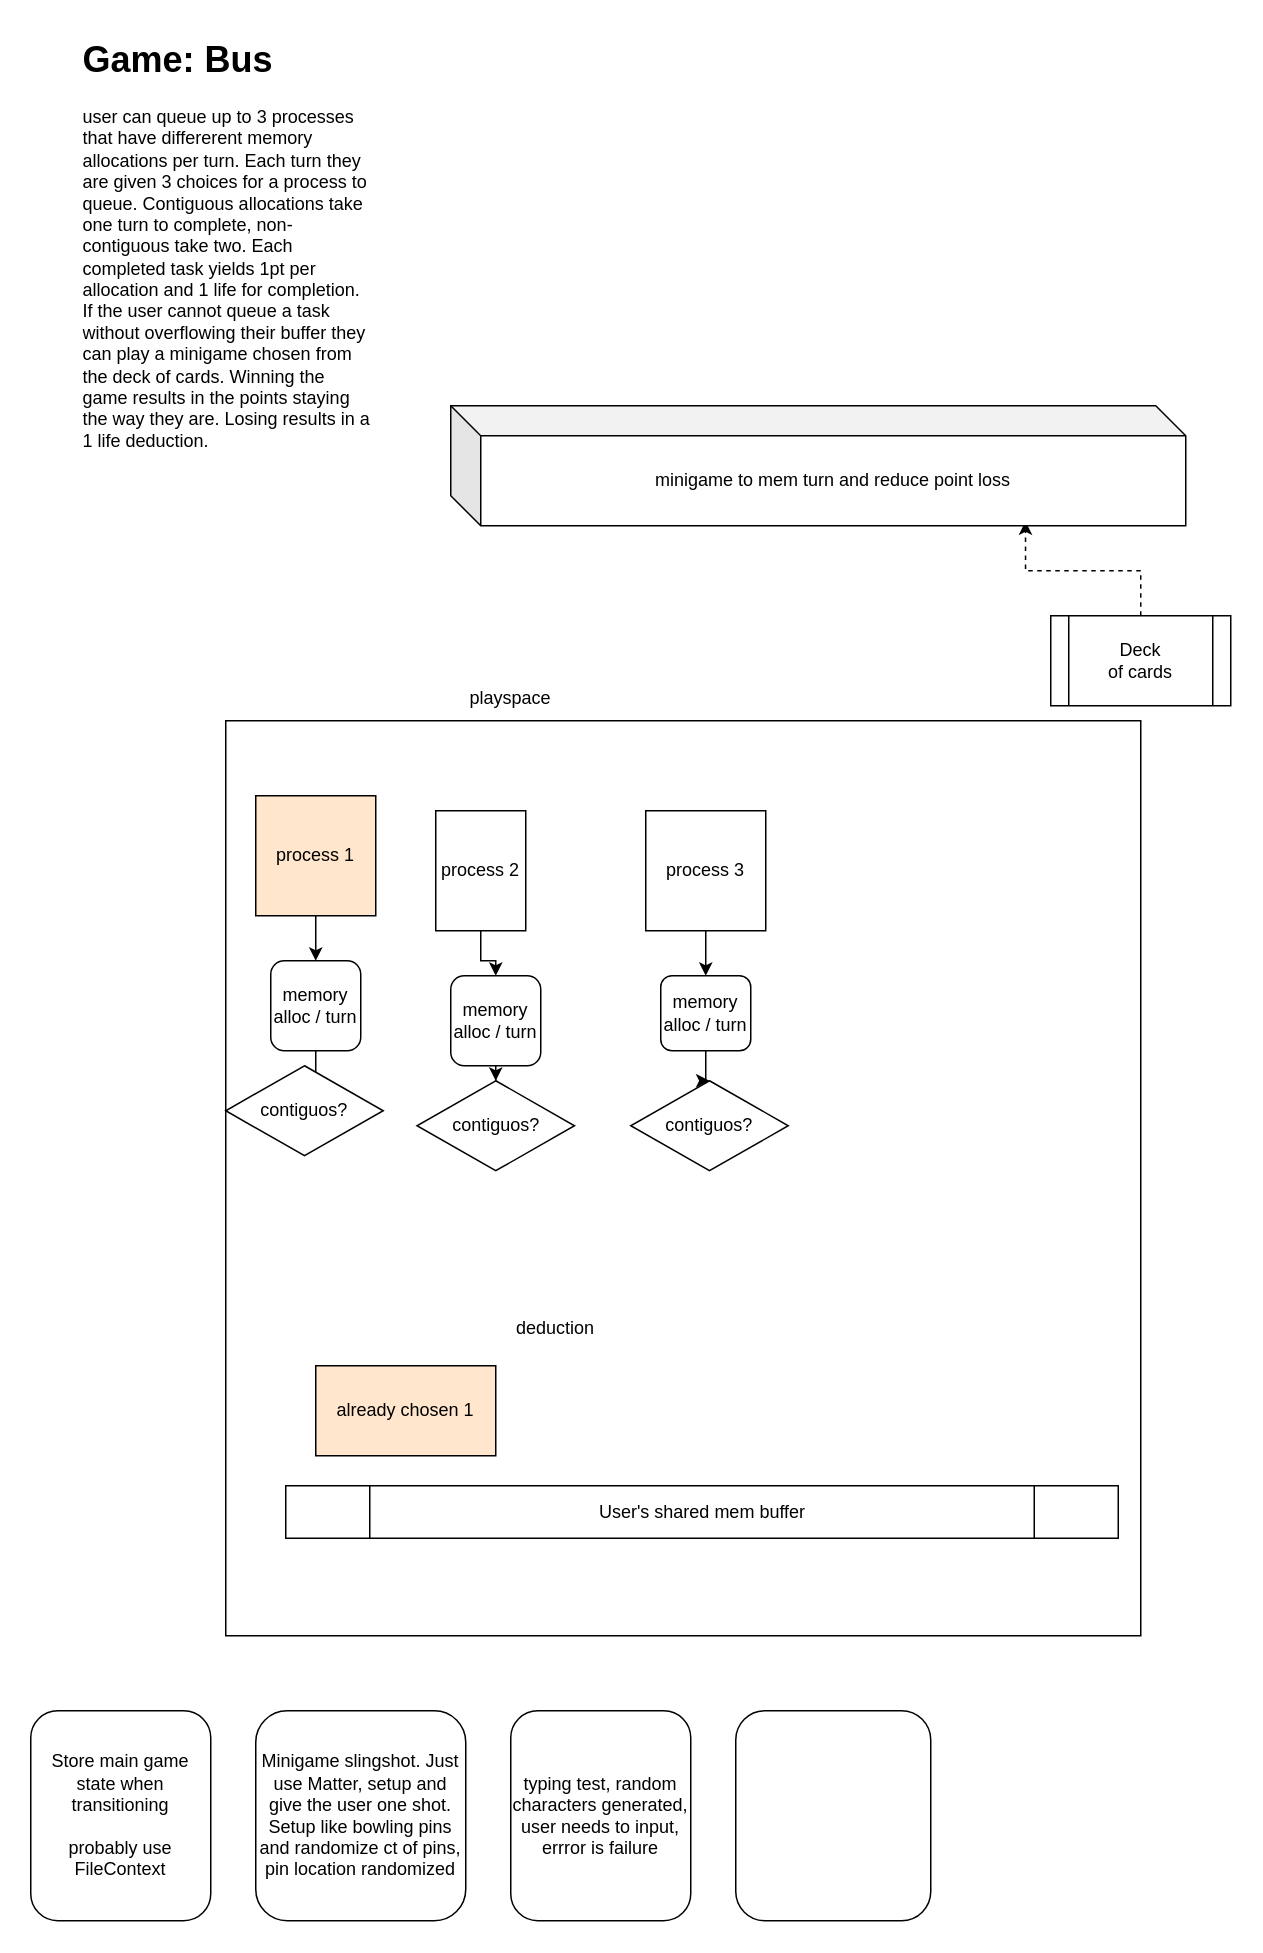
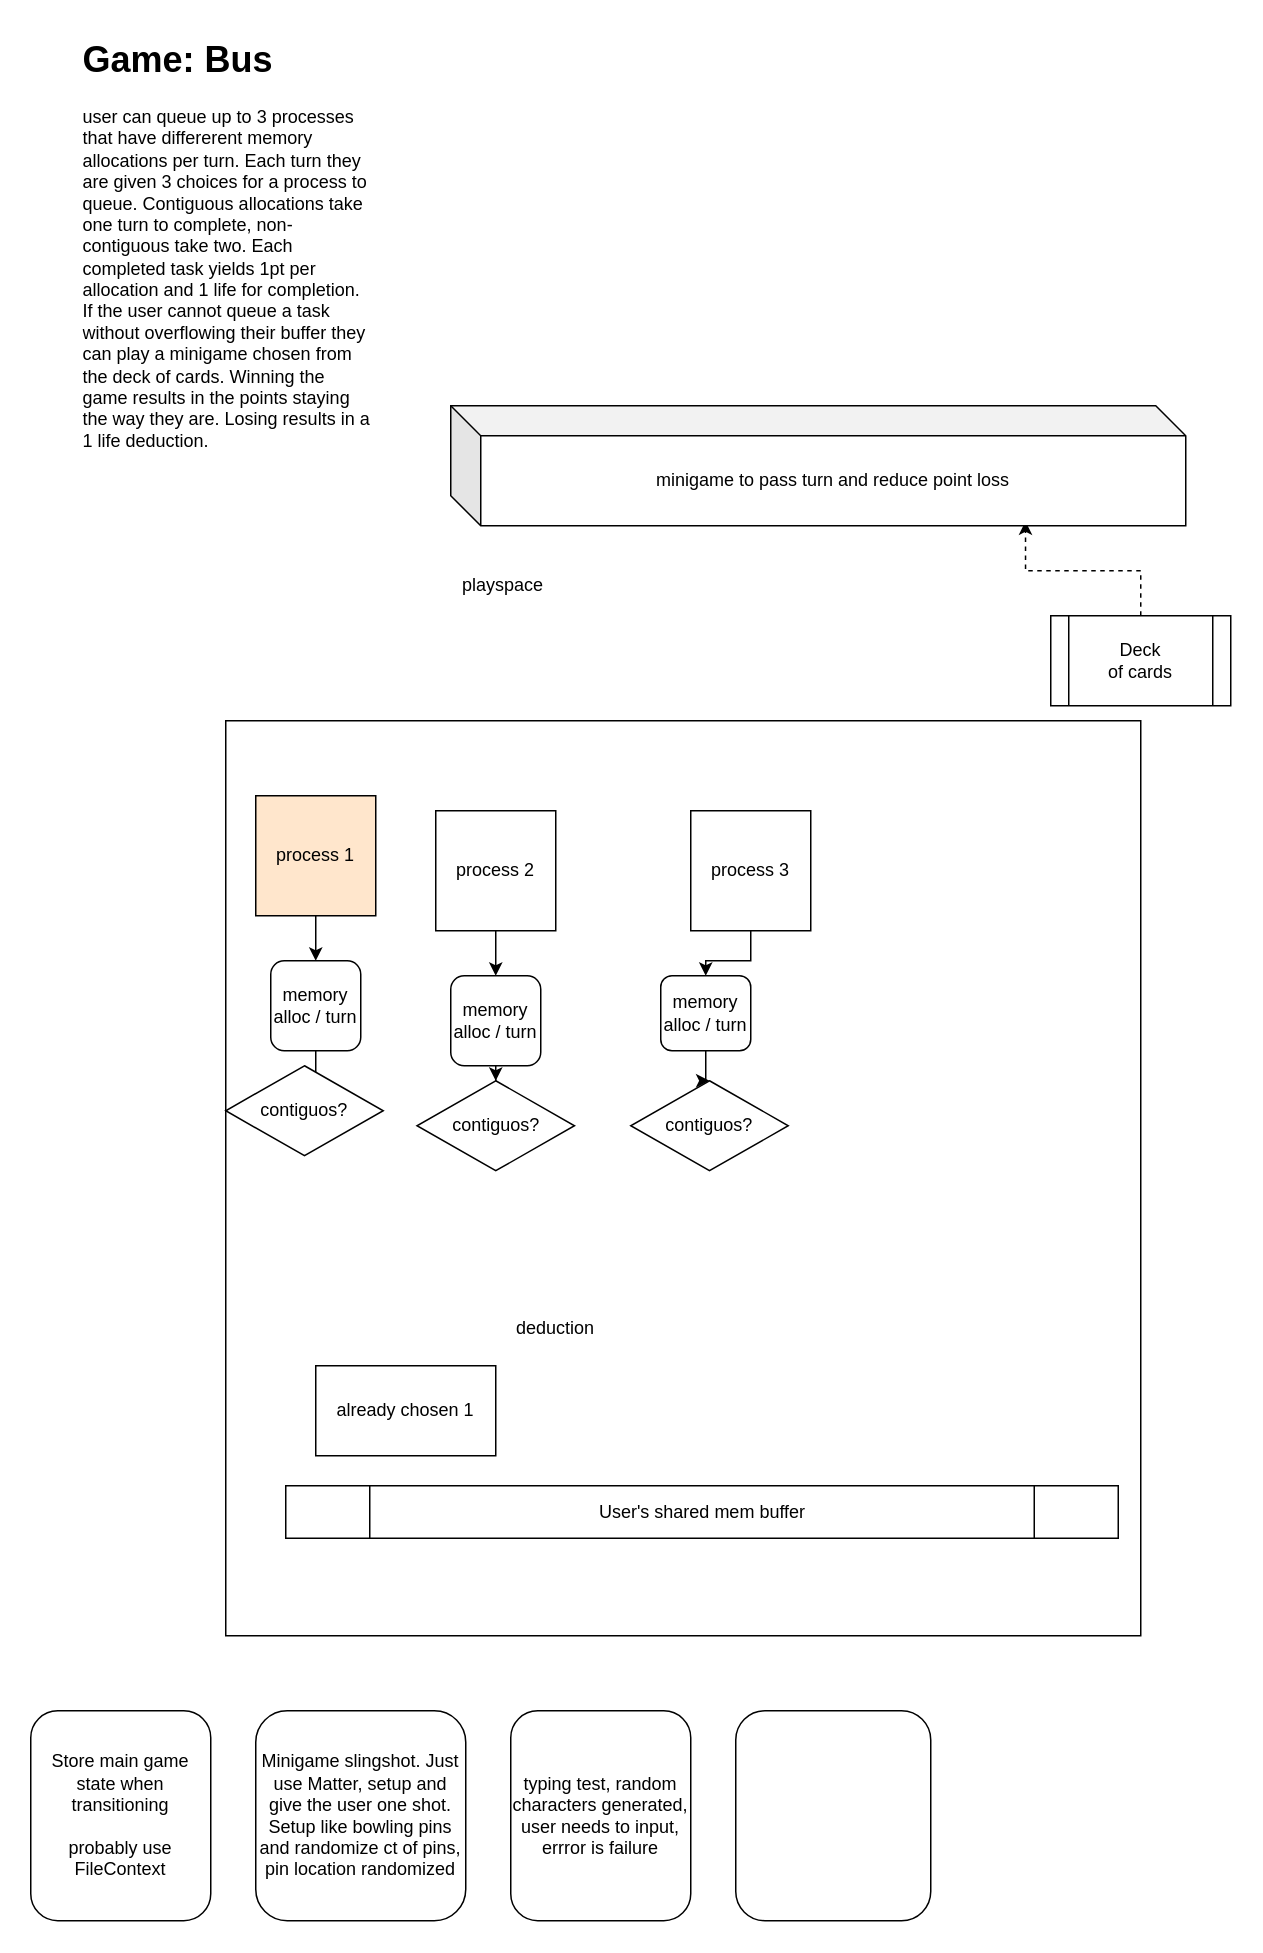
node "minigame to mem turn and reduce point loss": label "minigame to mem turn and reduce point loss" -> "minigame to pass turn and reduce point loss"
node "playspace": moved (511, 698) -> (503, 586)
node "process 2": size 90x120 -> 120x120
node "process 3": moved (706, 871) -> (751, 871)
node "already chosen 1": fillcolor #ffe6cc -> #ffffff
